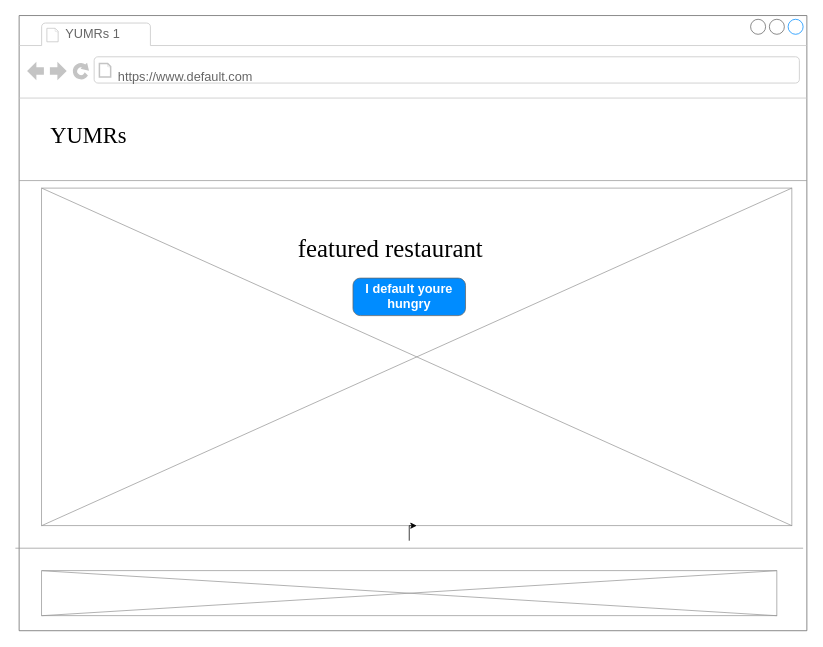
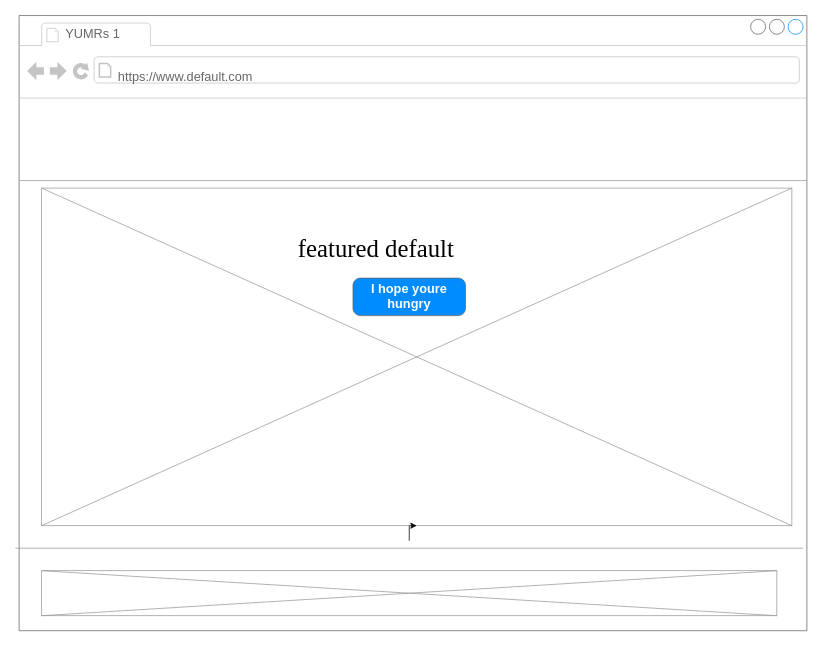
node "YUMRs": removed
node "featured restaurant": label "featured restaurant" -> "featured default"
node "I default youre hungry": label "I default youre hungry" -> "I hope youre hungry"
